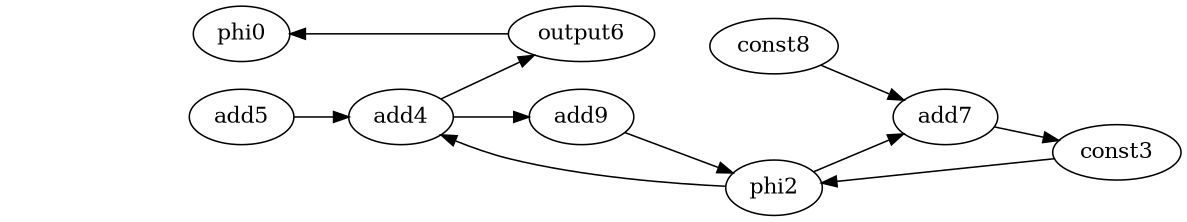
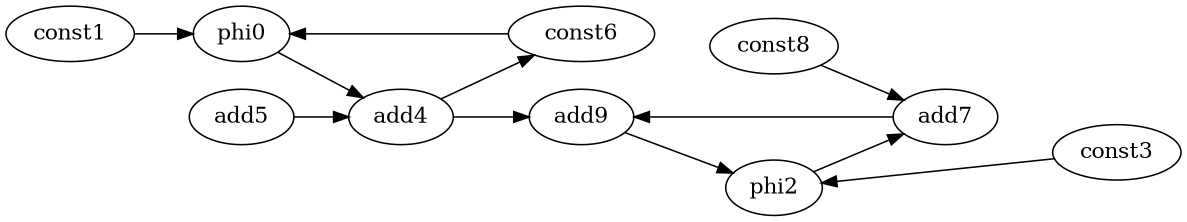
node "const1": added
node "output6": label "output6" -> "const6"
edge "add7" -> "const3": now "add7" -> "add9"
edge "phi2" -> "add4": now "phi0" -> "add4"
